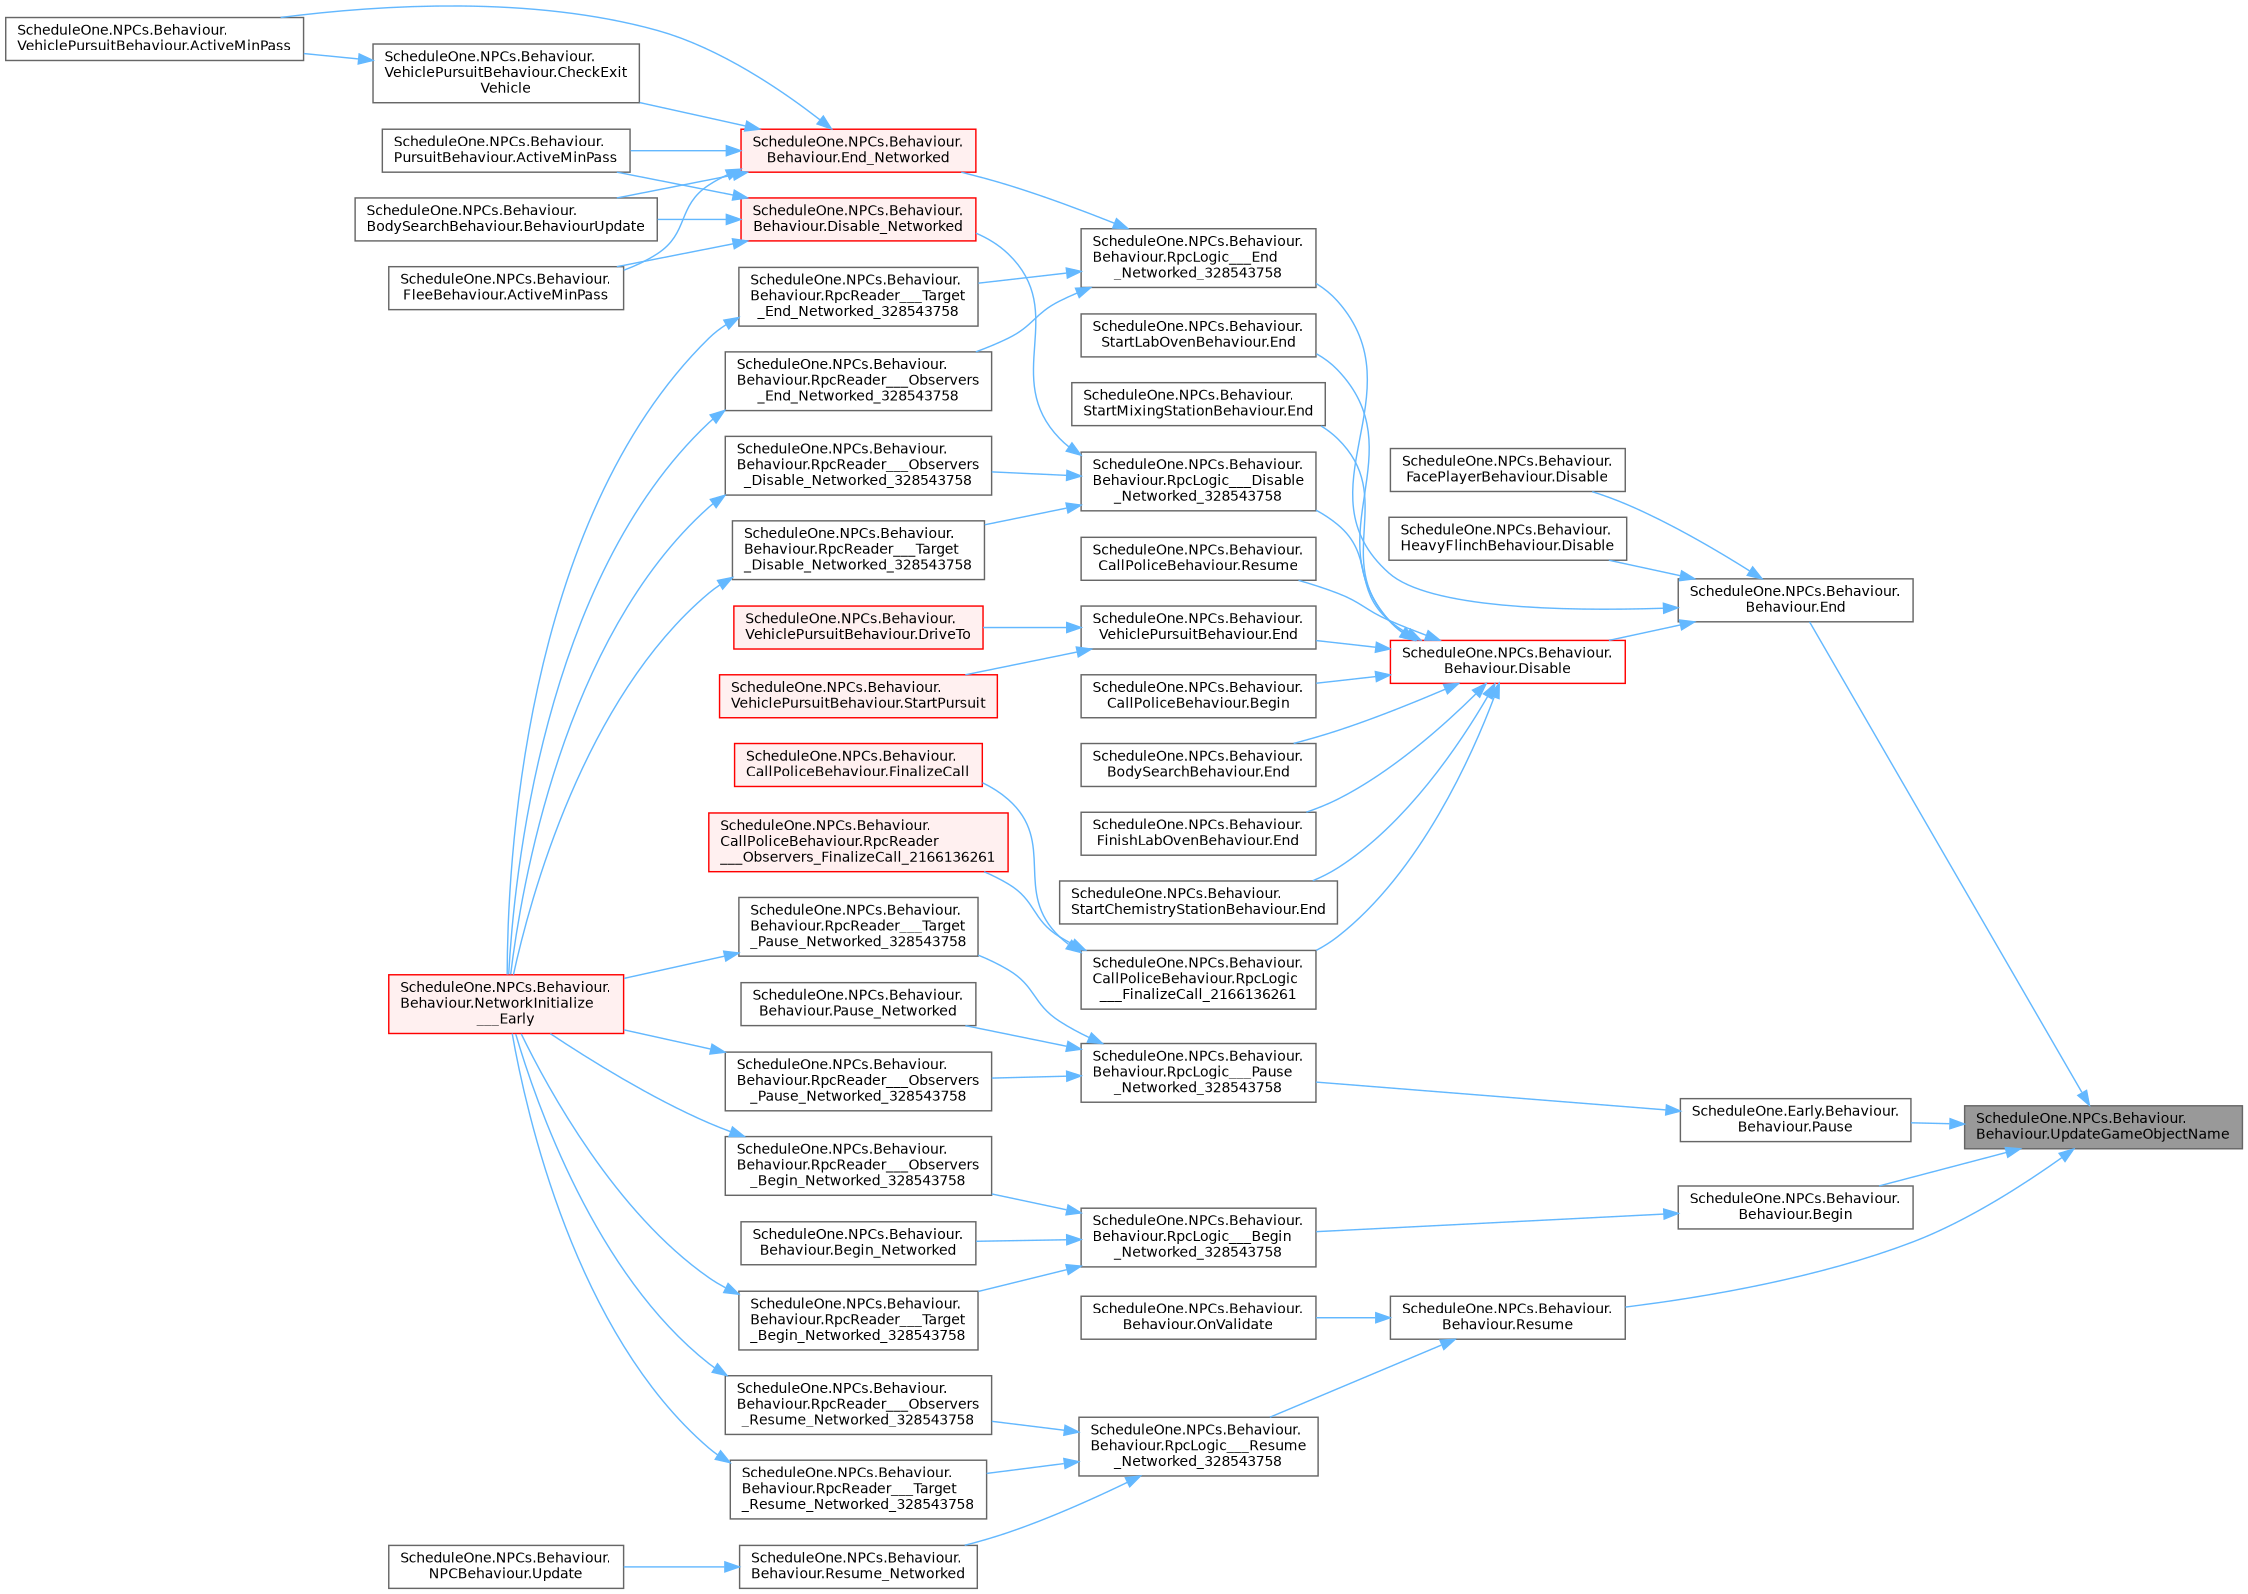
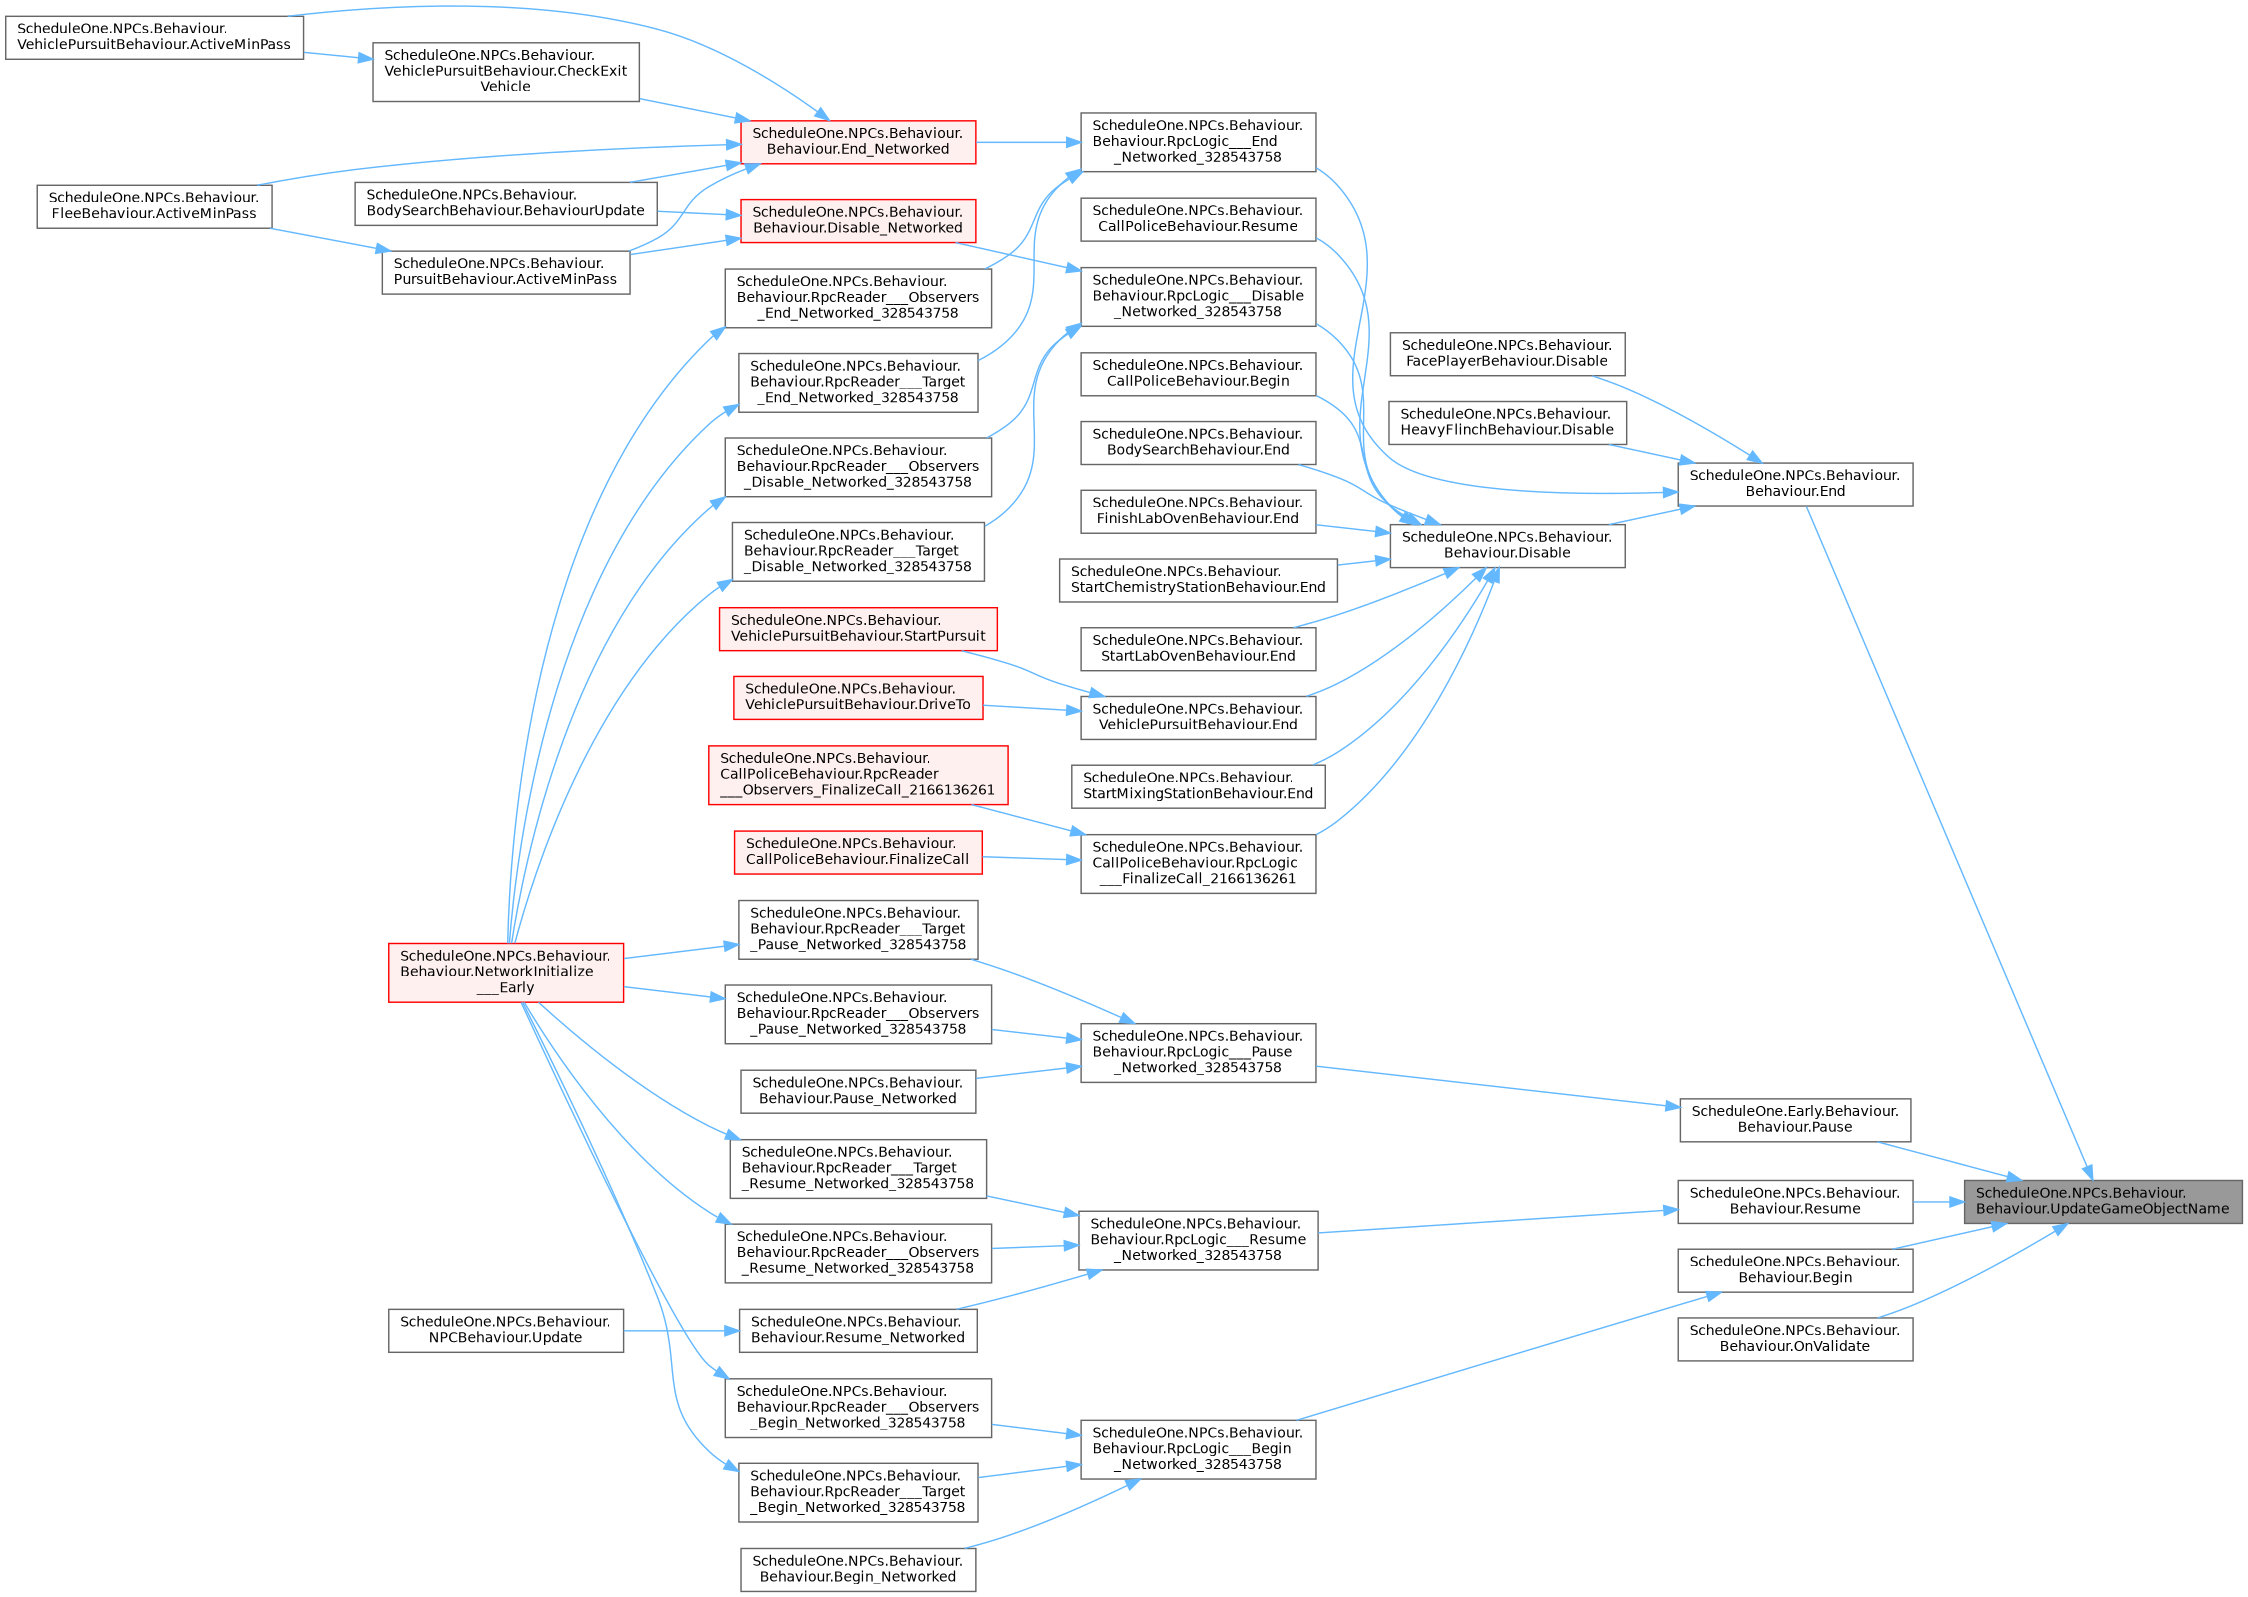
edge "ScheduleOne.NPCs.Behaviour. FleeBehaviour.ActiveMinPass" -> "ScheduleOne.NPCs.Behaviour. Behaviour.Disable_Networked": now "ScheduleOne.NPCs.Behaviour. FleeBehaviour.ActiveMinPass" -> "ScheduleOne.NPCs.Behaviour. PursuitBehaviour.ActiveMinPass"
node "ScheduleOne.NPCs.Behaviour. Behaviour.Disable": color red -> grey40
edge "ScheduleOne.NPCs.Behaviour. Behaviour.OnValidate" -> "ScheduleOne.NPCs.Behaviour. Behaviour.Resume": now "ScheduleOne.NPCs.Behaviour. Behaviour.OnValidate" -> "ScheduleOne.NPCs.Behaviour. Behaviour.UpdateGameObjectName"
